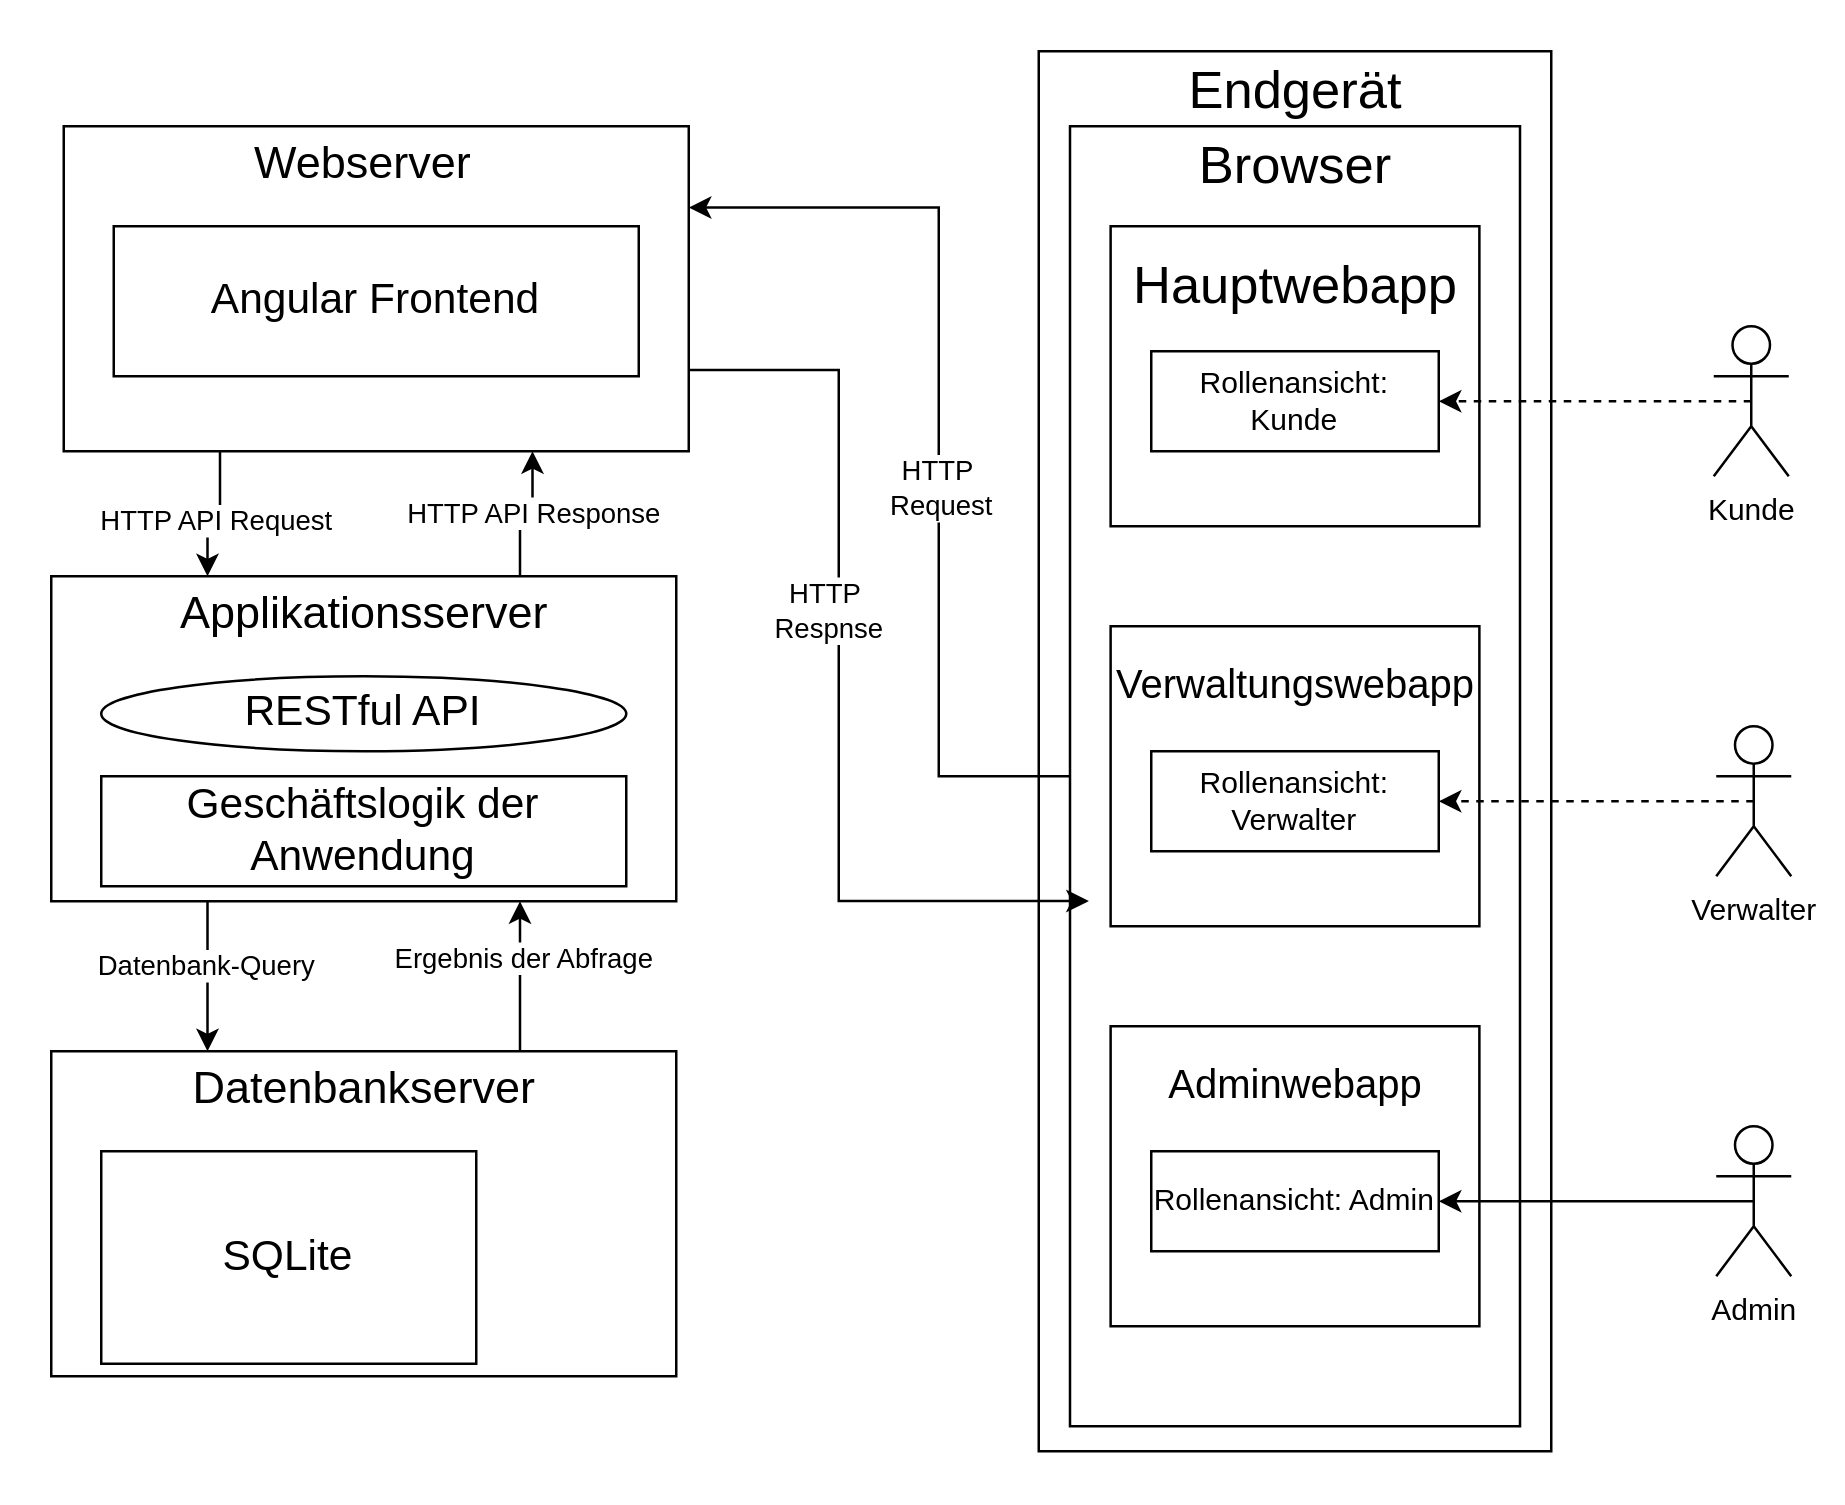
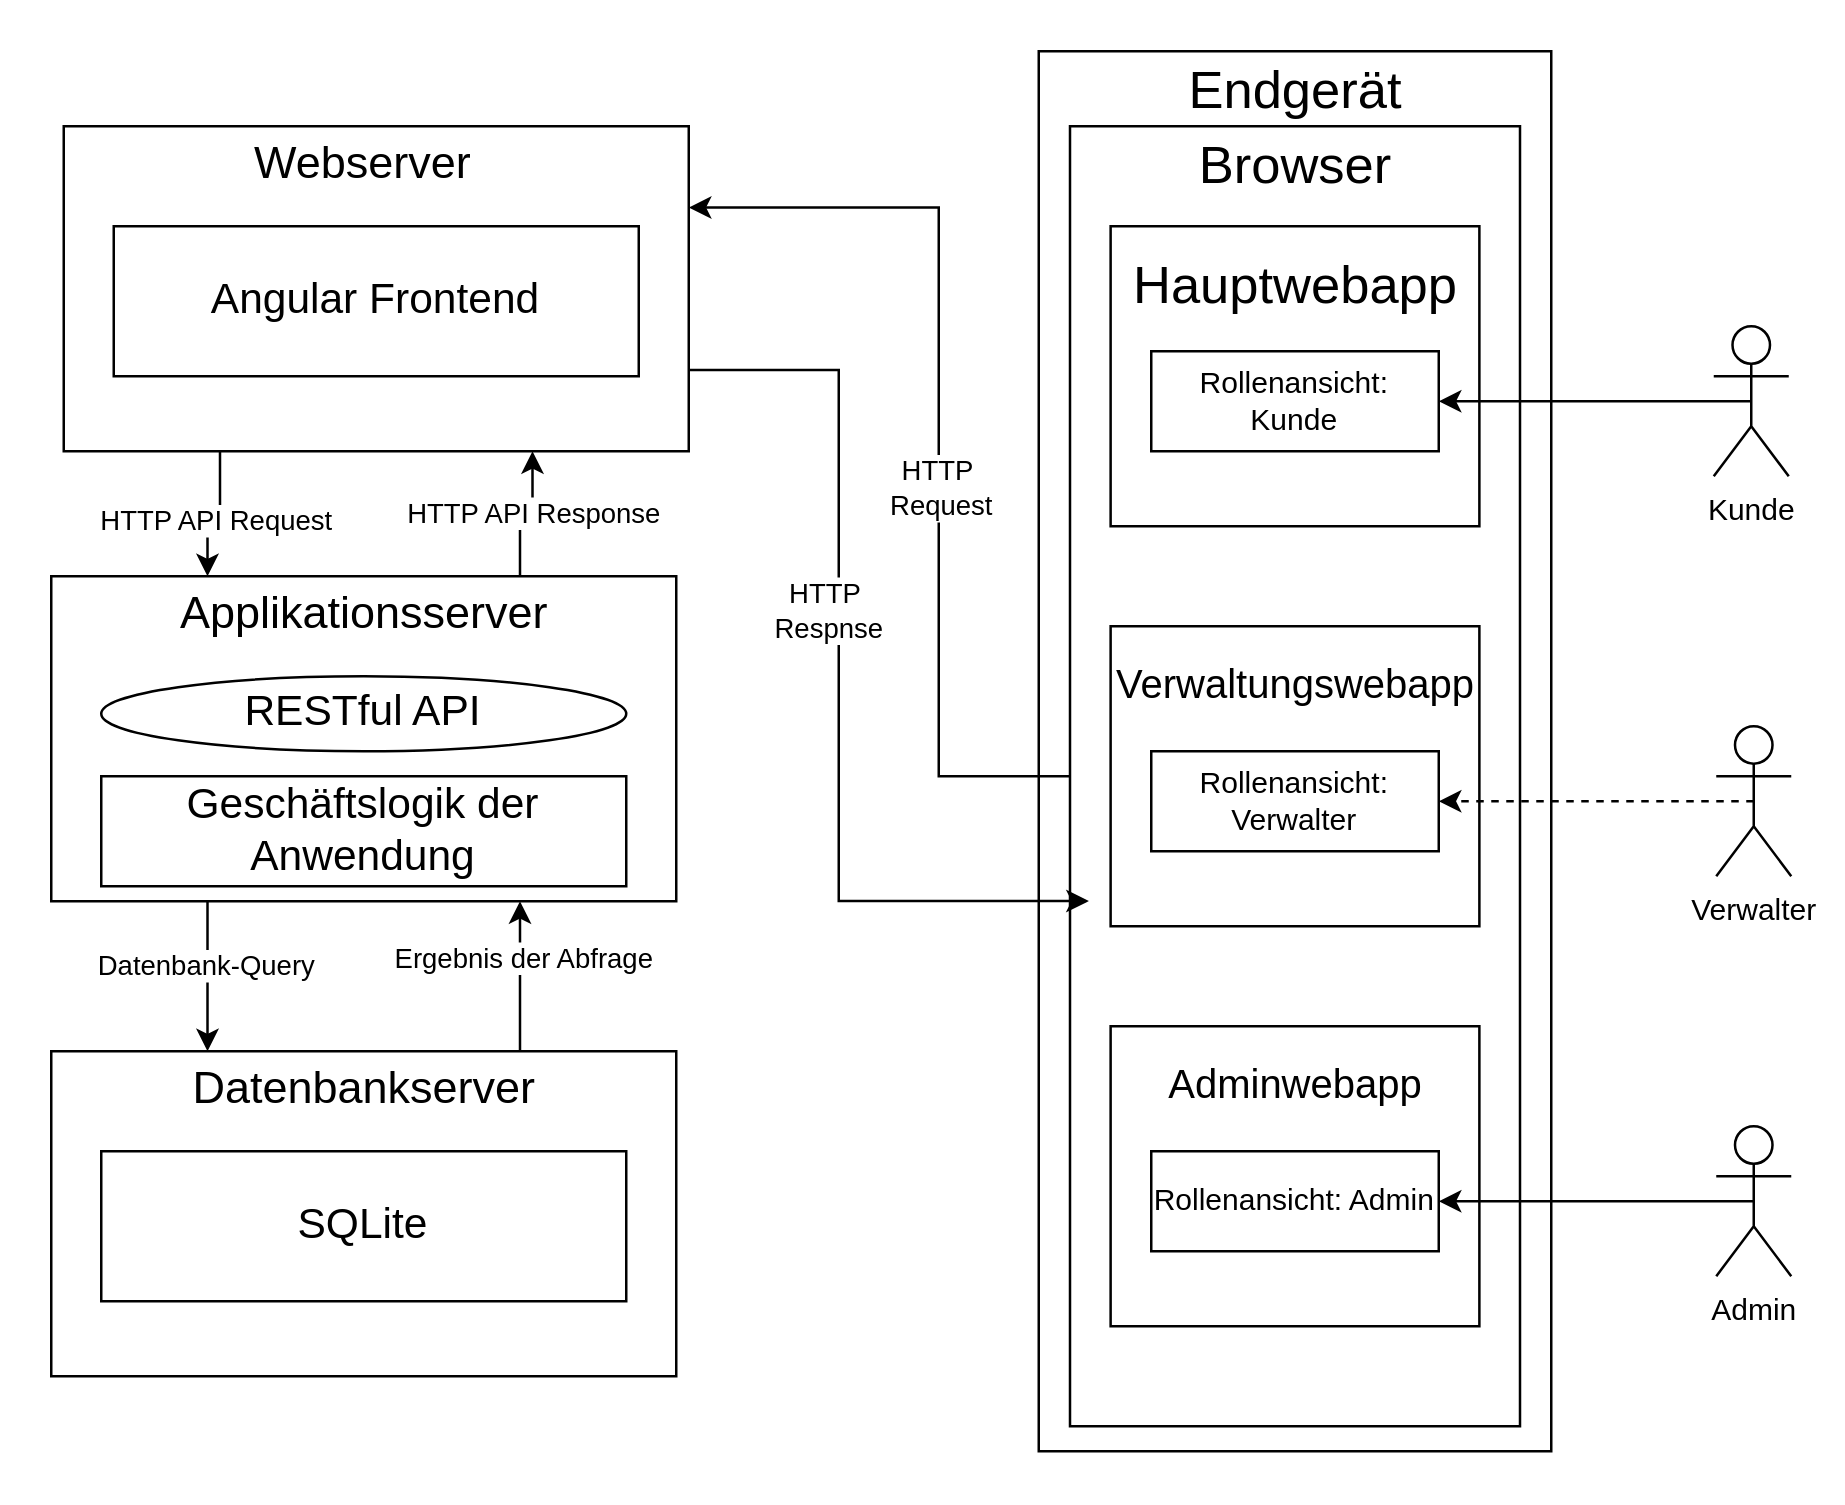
edge "Kunde" -> "Rollenansicht: Kunde": style dashed -> solid
node "SQLite": size 375x213 -> 525x150
